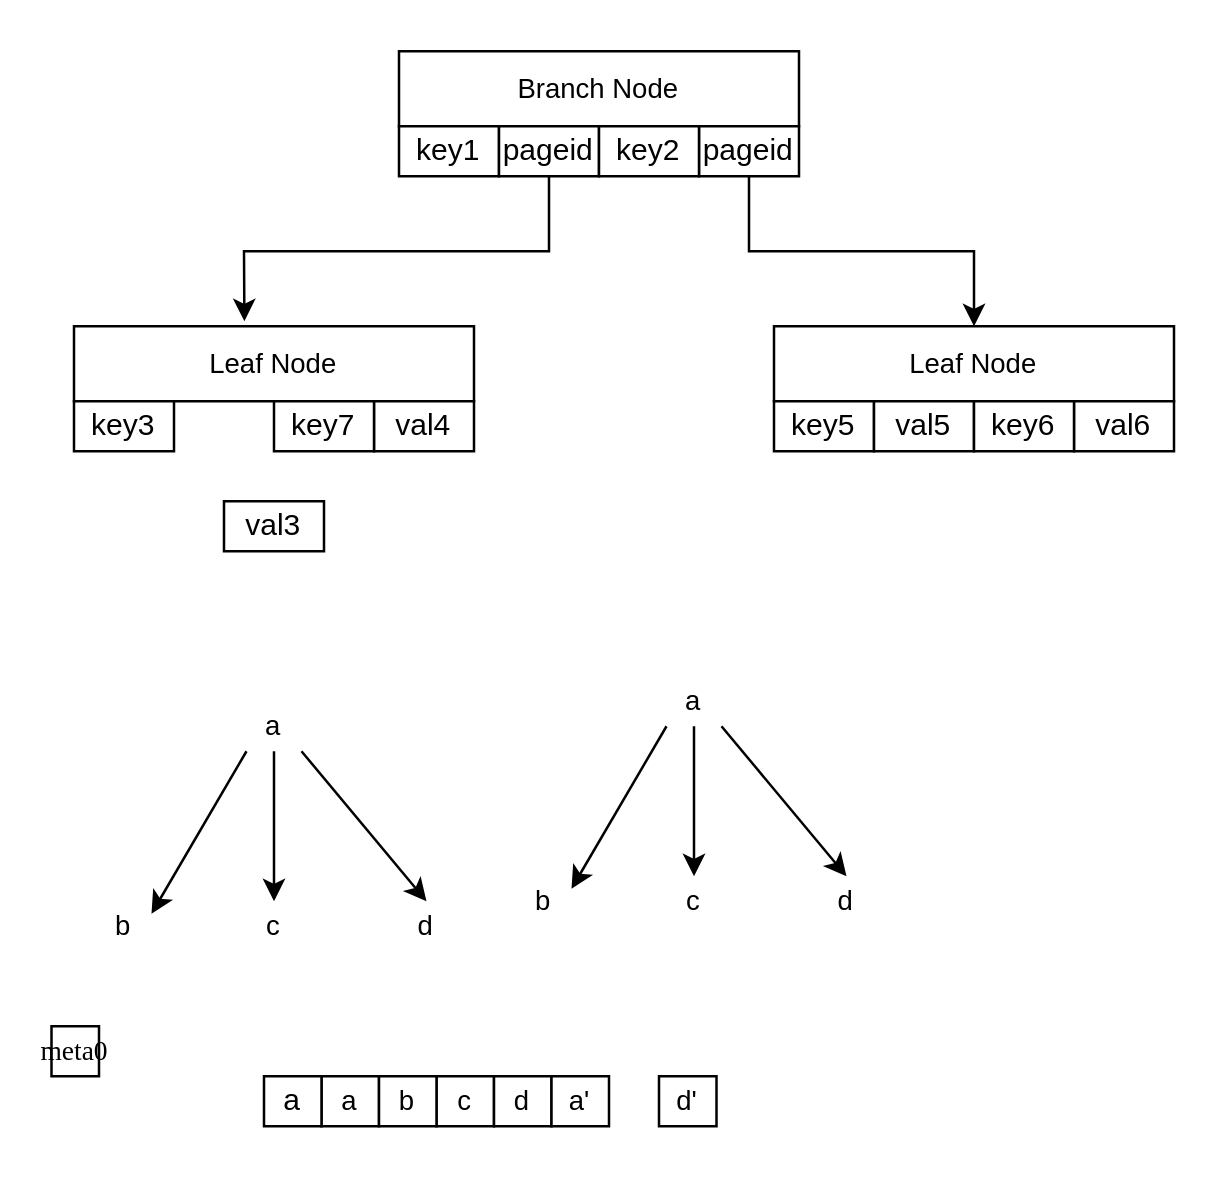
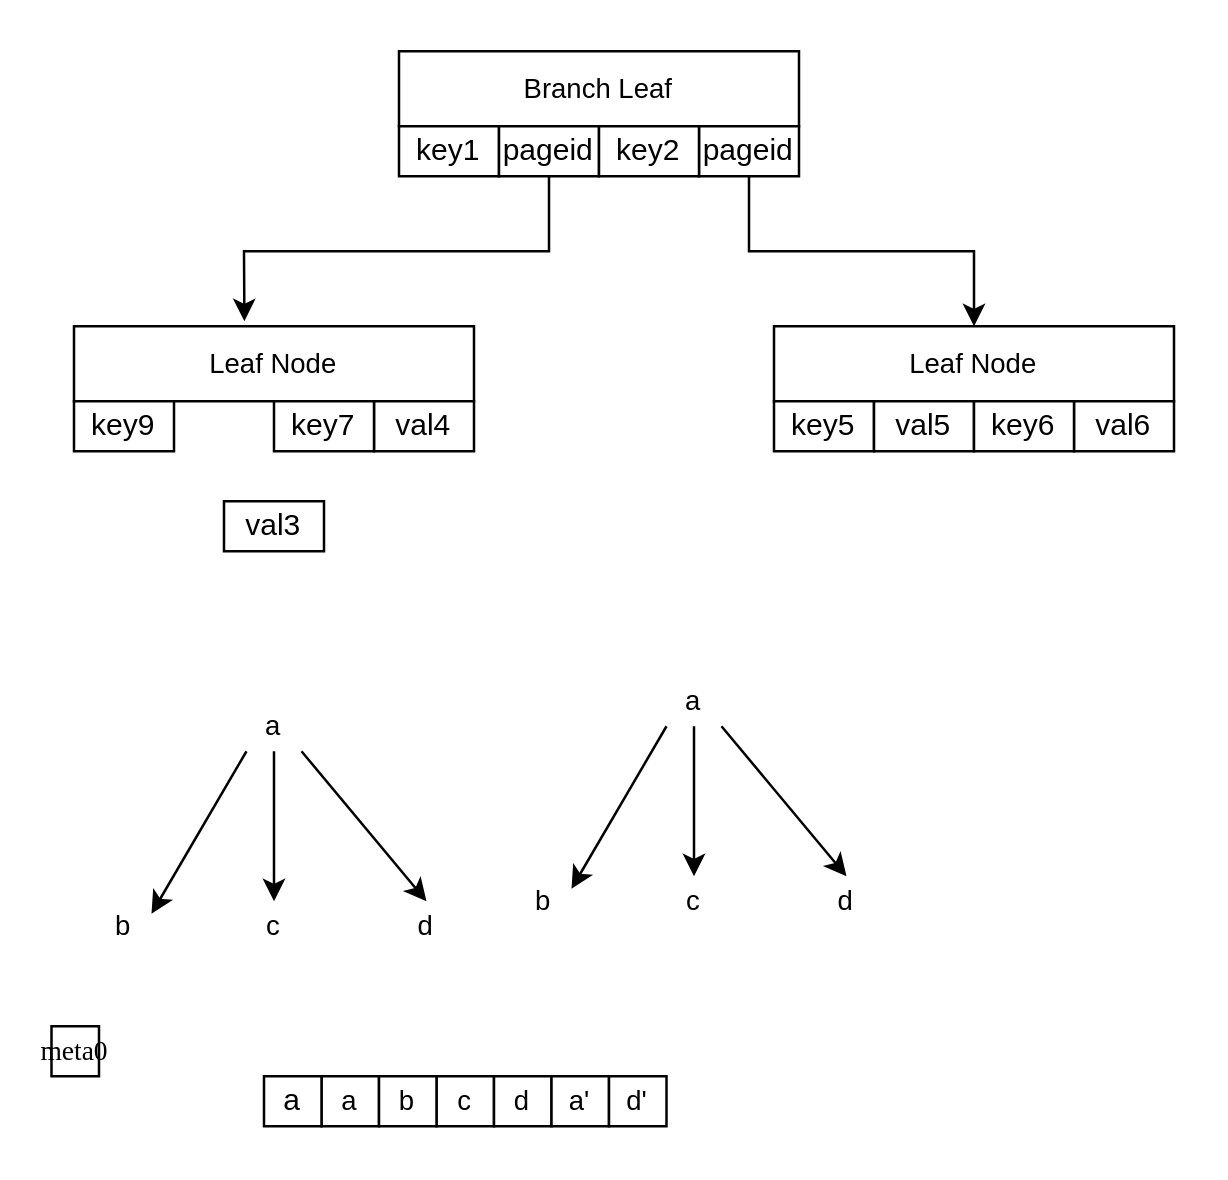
node "Branch Node": label "Branch Node" -> "Branch Leaf"
node "key3": label "key3" -> "key9"
node "d'": moved (688, 1101) -> (638, 1101)
